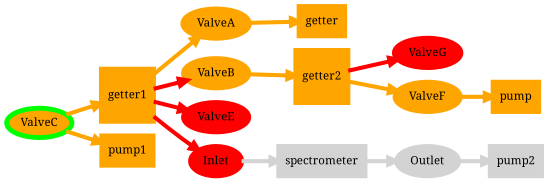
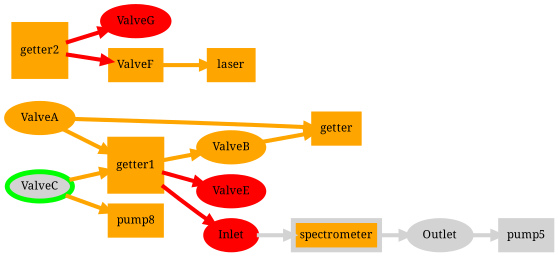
edge "getter1" -> "ValveA": reversed
edge "ValveB" -> "getter2": now "ValveB" -> "getter"
edge "getter2" -> "ValveF": color orange -> red
edge "getter1" -> "ValveB": color red -> orange
node "ValveF": shape ellipse -> box
node "pump": label "pump" -> "laser"
node "ValveC": fillcolor orange -> lightgray
node "pump1": label "pump1" -> "pump8"
node "spectrometer": fillcolor lightgray -> orange
node "pump2": label "pump2" -> "pump5"
